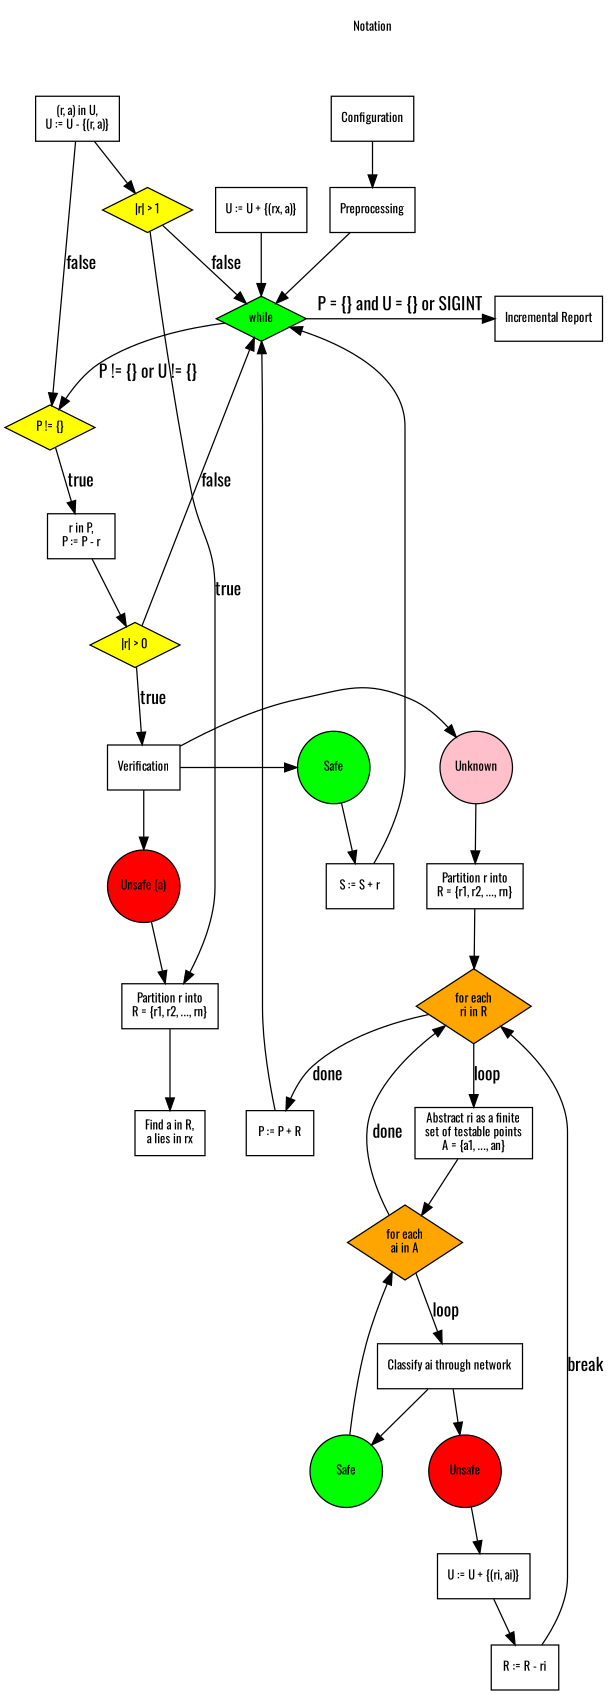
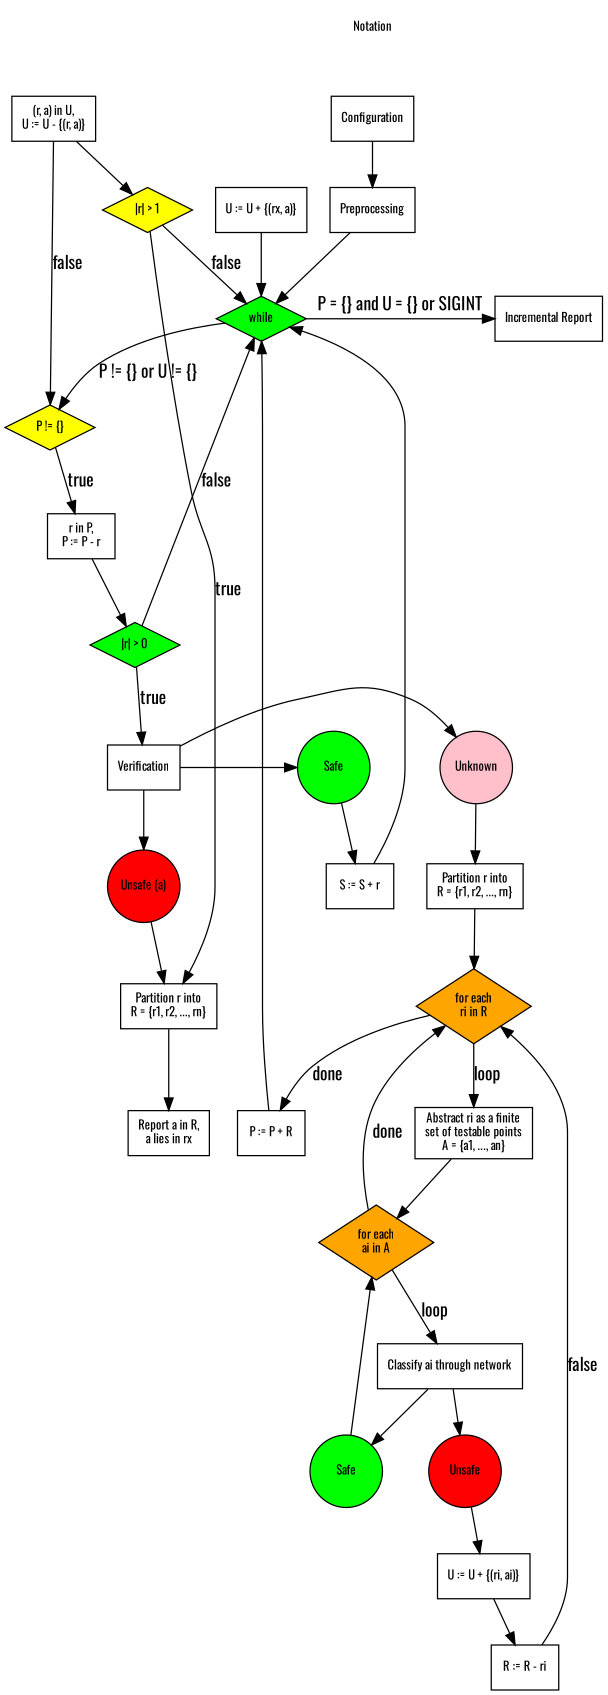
node "|r| > 0": fillcolor yellow -> green
node "Find a in R, a lies in rx": label "Find a in R, a lies in rx" -> "Report a in R, a lies in rx"
edge "R := R - ri" -> "for each ri in R": label "break" -> "false"
